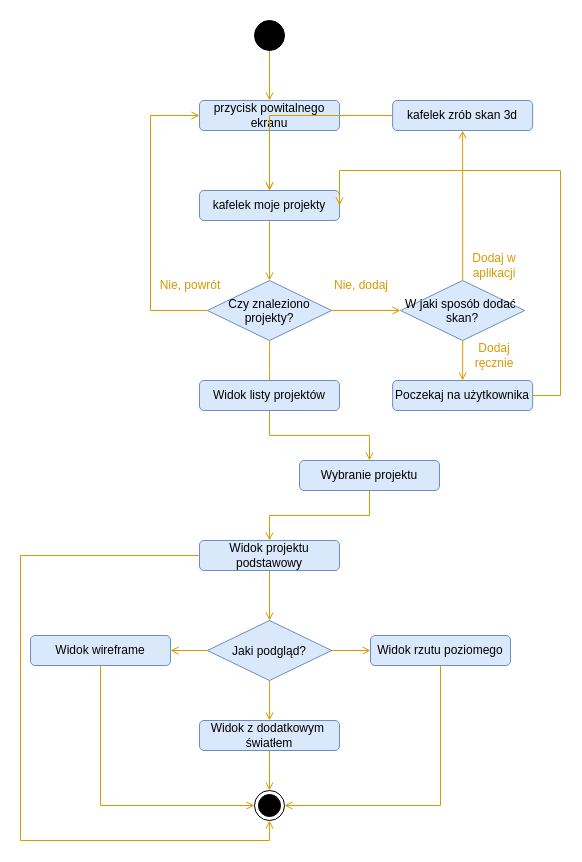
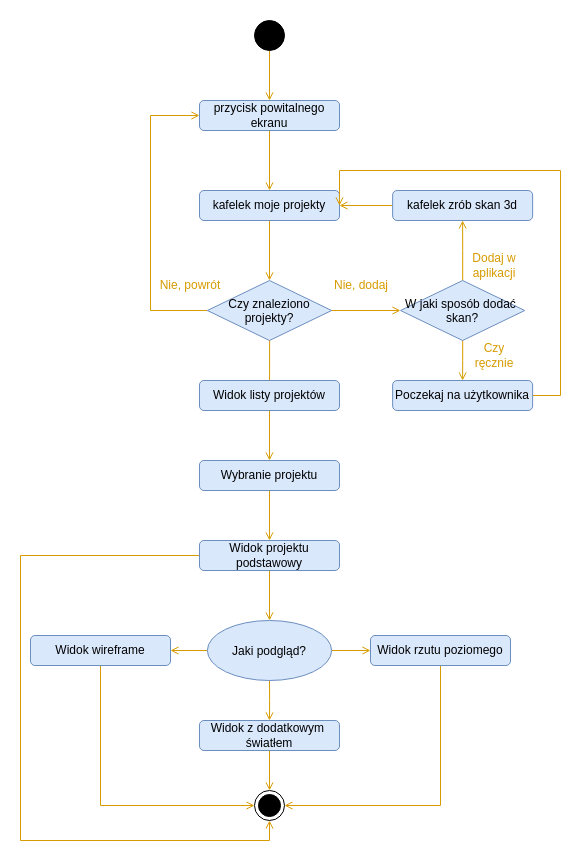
node "kafelek zrób skan 3d": moved (463, 116) -> (463, 206)
node "Dodaj ręcznie": label "Dodaj ręcznie" -> "Czy ręcznie"
node "Wybranie projektu": moved (369, 476) -> (269, 476)
node "Jaki podgląd?": shape diamond -> ellipse
